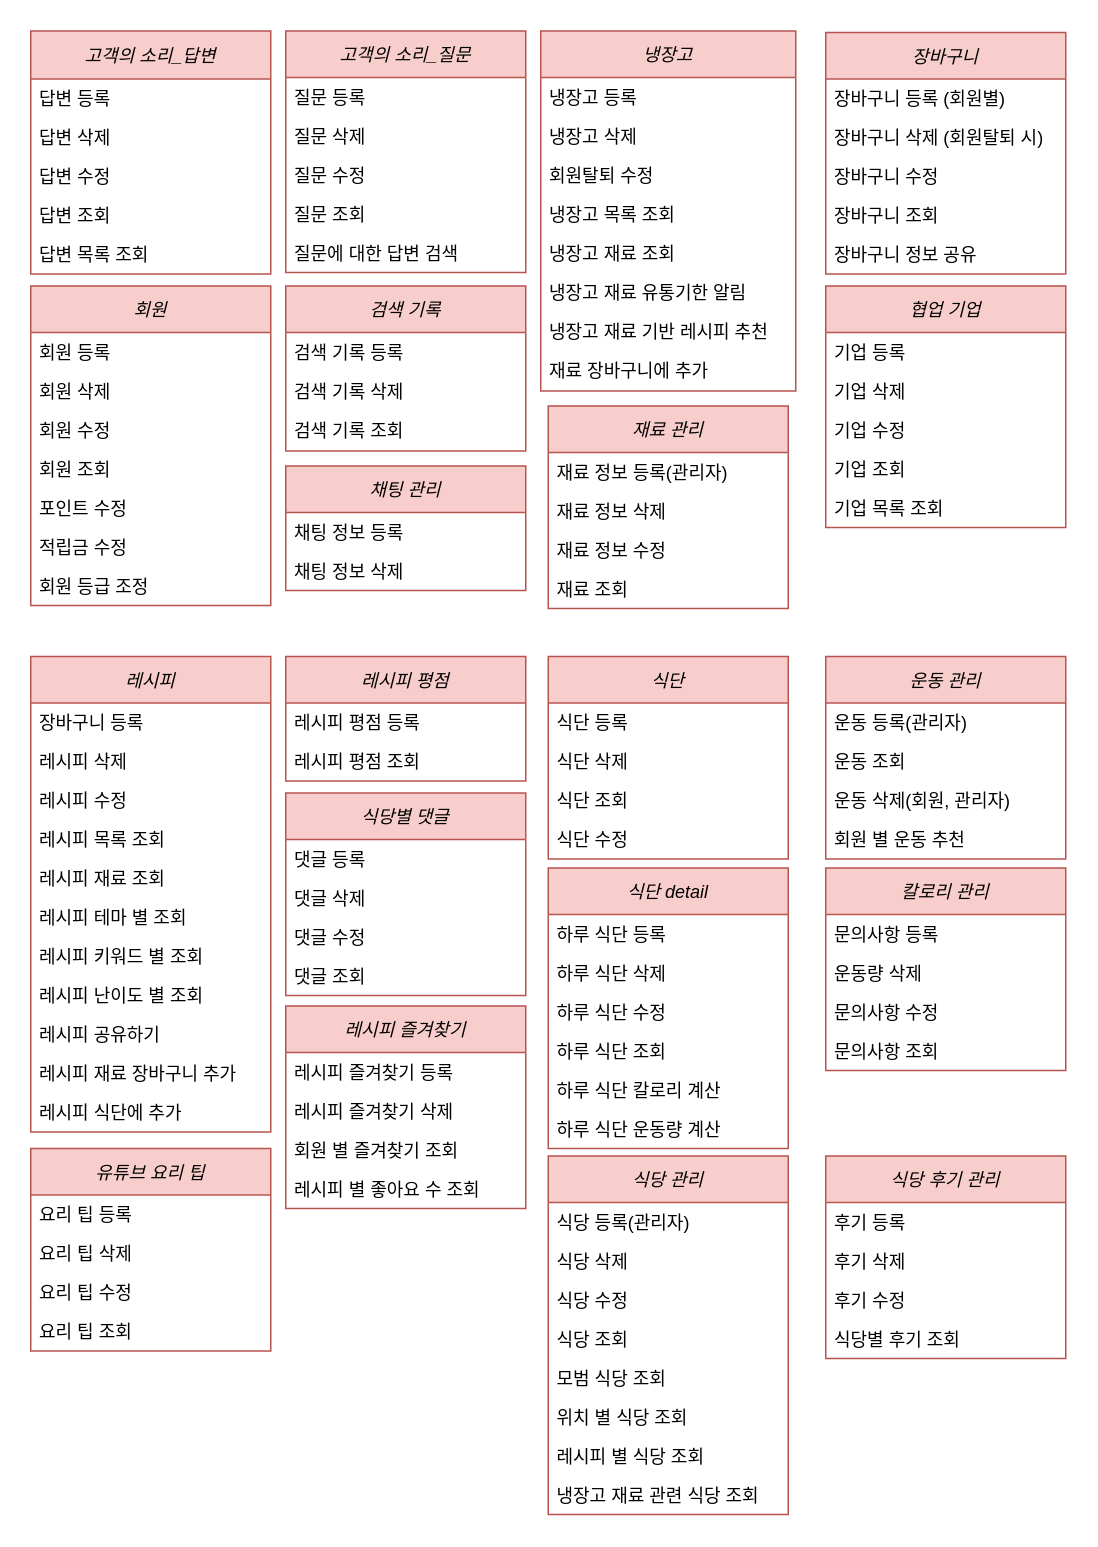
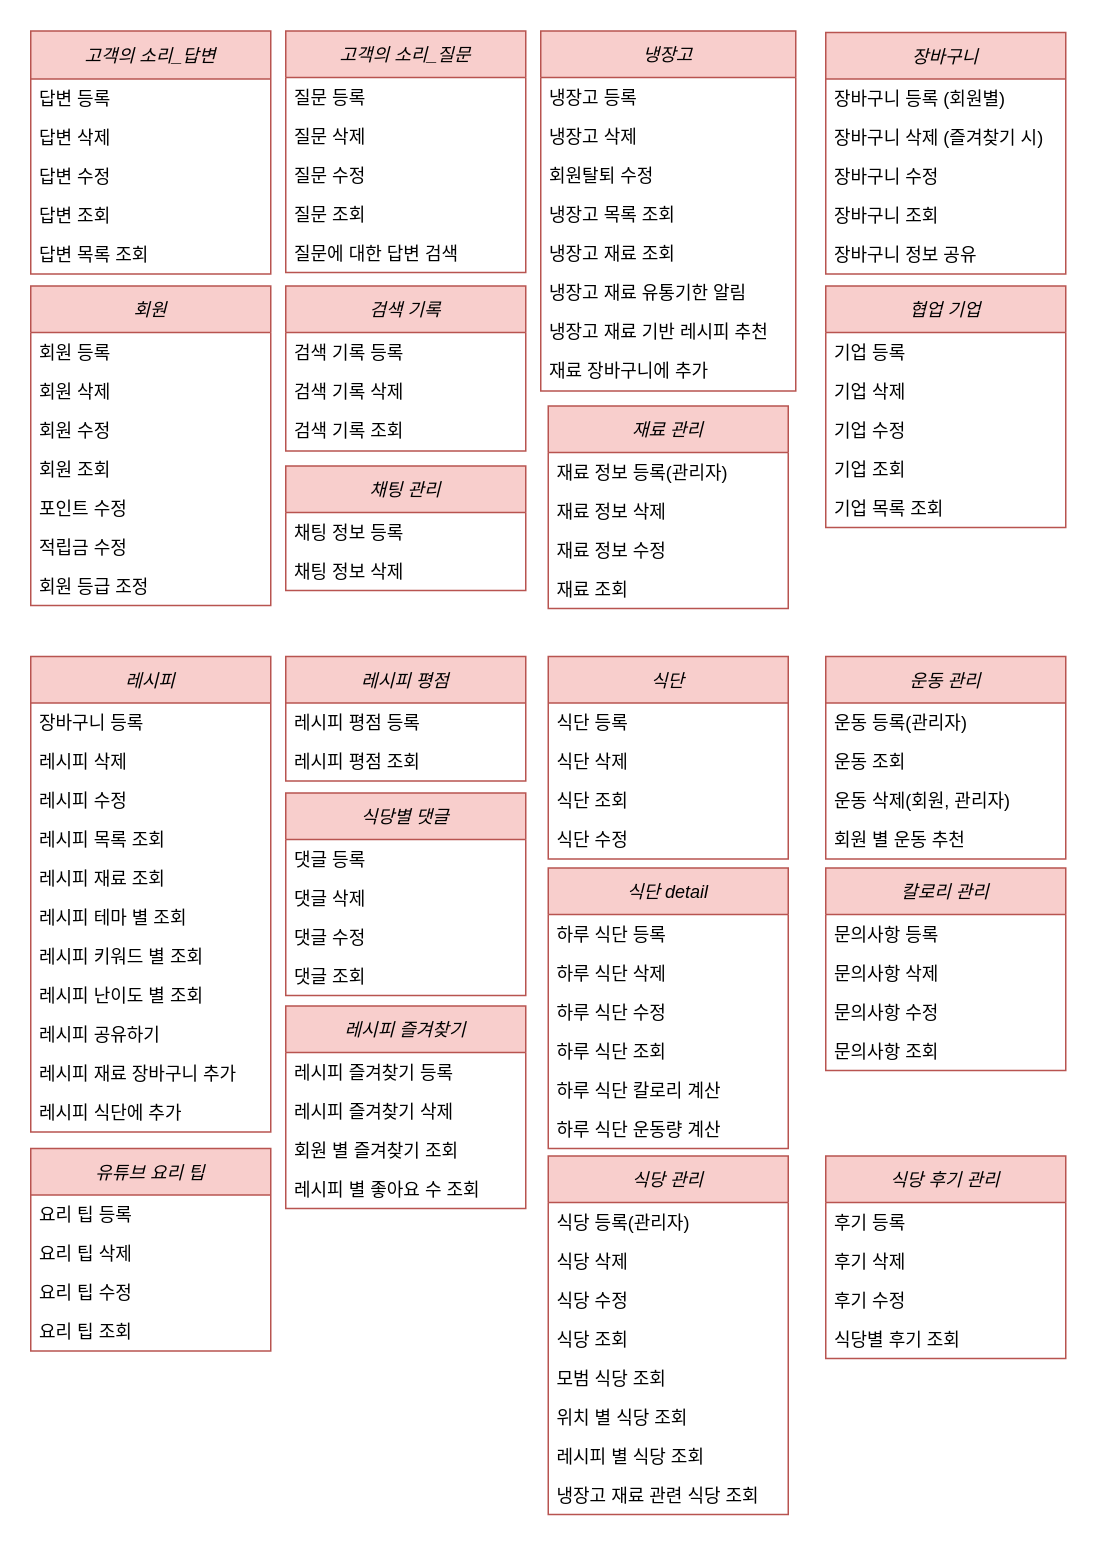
node "장바구니 삭제 (회원탈퇴 시)": label "장바구니 삭제 (회원탈퇴 시)" -> "장바구니 삭제 (즐겨찾기 시)"
node "운동량 삭제": label "운동량 삭제" -> "문의사항 삭제"
